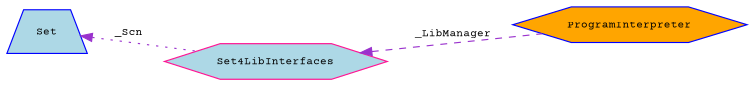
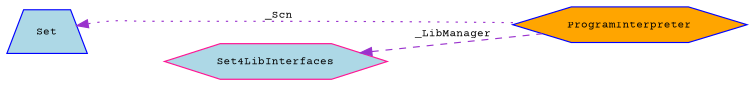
edge "Set4LibInterfaces" -> "Set": now "ProgramInterpreter" -> "Set"
